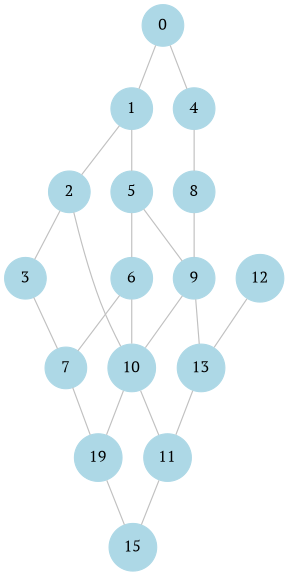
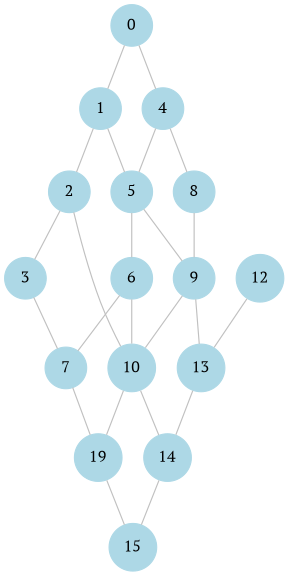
edge "4" -- "5": added
node "11": label "11" -> "14"
